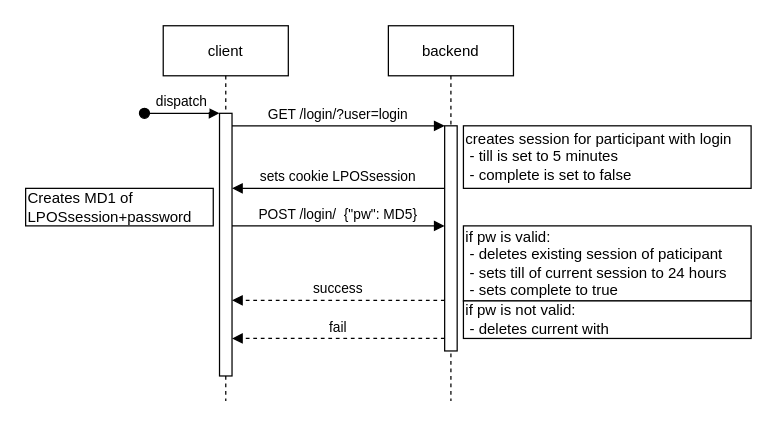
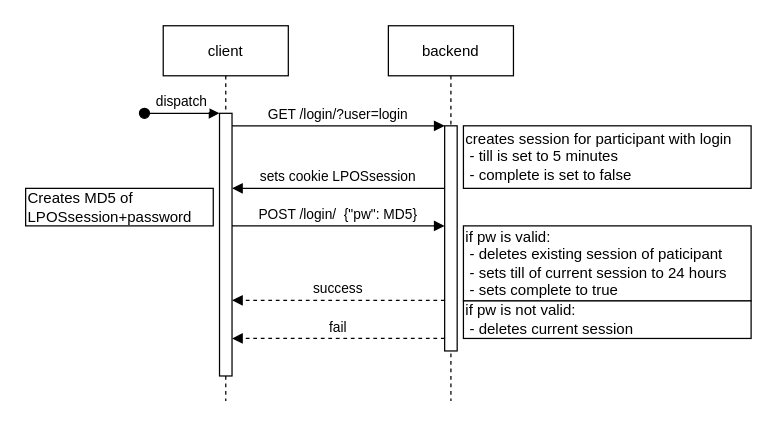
node "Creates MD1 of LPOSsession+password": label "Creates MD1 of LPOSsession+password" -> "Creates MD5 of LPOSsession+password"
node "if pw is not valid: - deletes current with": label "if pw is not valid: - deletes current with" -> "if pw is not valid: - deletes current session"
